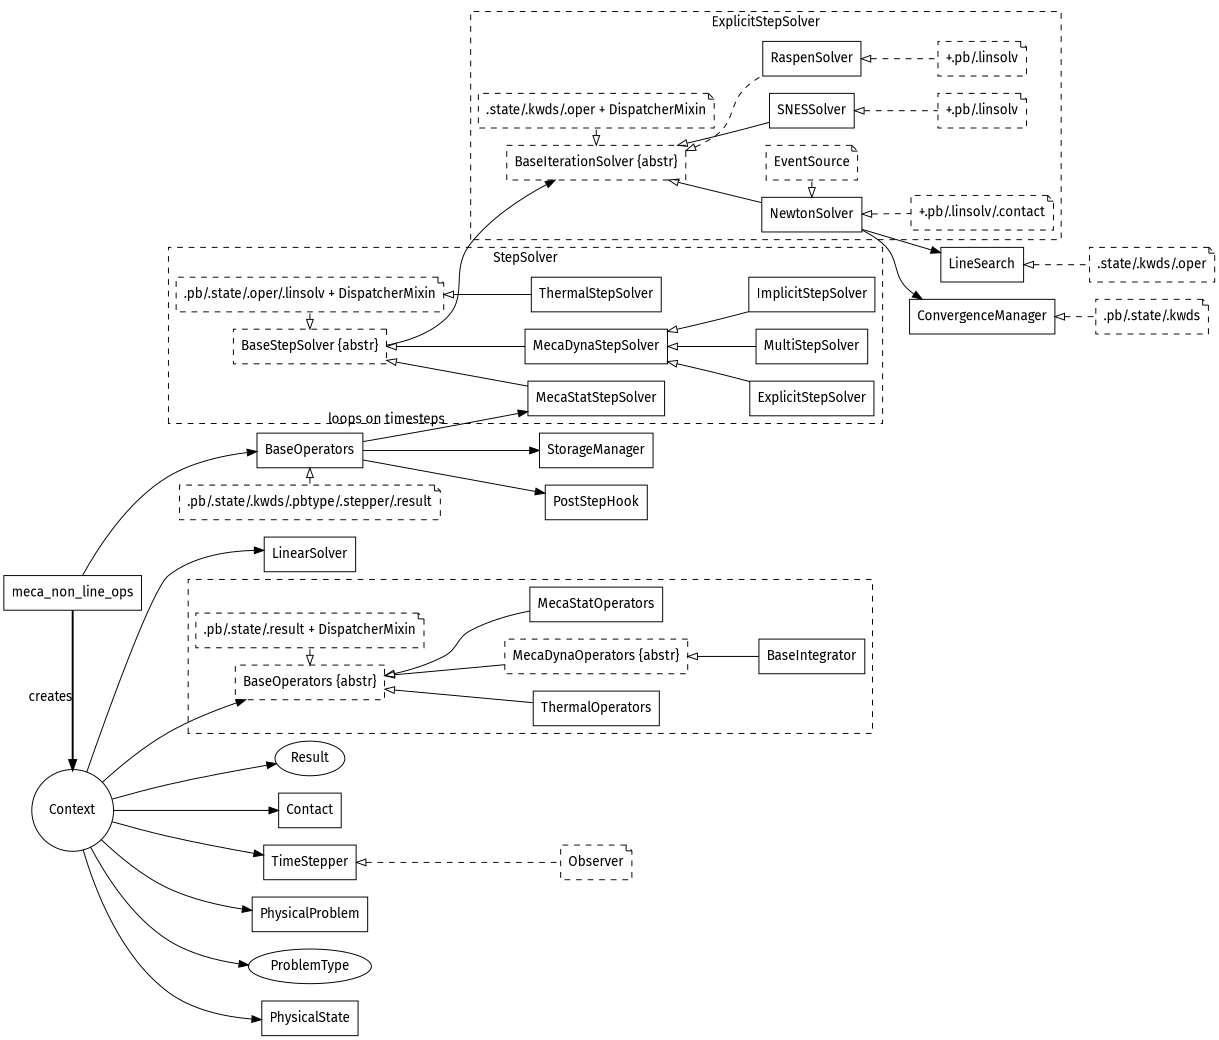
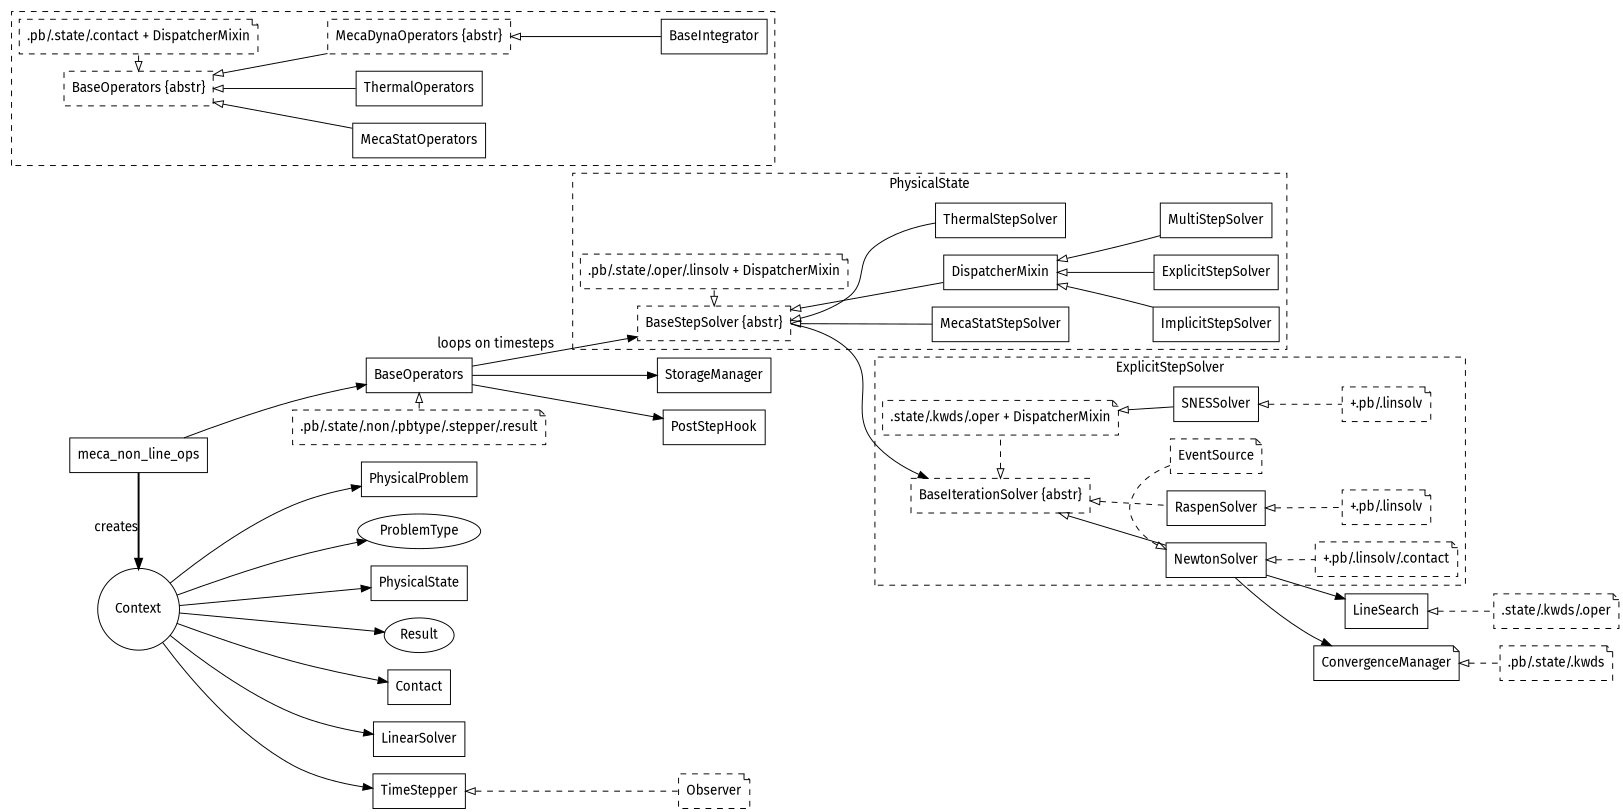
edge "SNESSolver" -> "BaseIterationSolver {abstr}": now "SNESSolver" -> ".state/.kwds/.oper + DispatcherMixin"
cluster "StepSolver": label "StepSolver" -> "PhysicalState"
edge "ThermalStepSolver" -> ".pb/.state/.oper/.linsolv + DispatcherMixin": now "ThermalStepSolver" -> "BaseStepSolver {abstr}"
node "ConvergenceManager": shape box -> note
node "MecaDynaStepSolver": label "MecaDynaStepSolver" -> "DispatcherMixin"
edge "BaseOperators" -> "MecaStatStepSolver": now "BaseOperators" -> "BaseStepSolver {abstr}"
node ".pb/.state/.kwds/.pbtype/.stepper/.result": label ".pb/.state/.kwds/.pbtype/.stepper/.result" -> ".pb/.state/.non/.pbtype/.stepper/.result"
node ".pb/.state/.result + DispatcherMixin": label ".pb/.state/.result + DispatcherMixin" -> ".pb/.state/.contact + DispatcherMixin"
edge "Context" -> "BaseOperators {abstr}": removed
